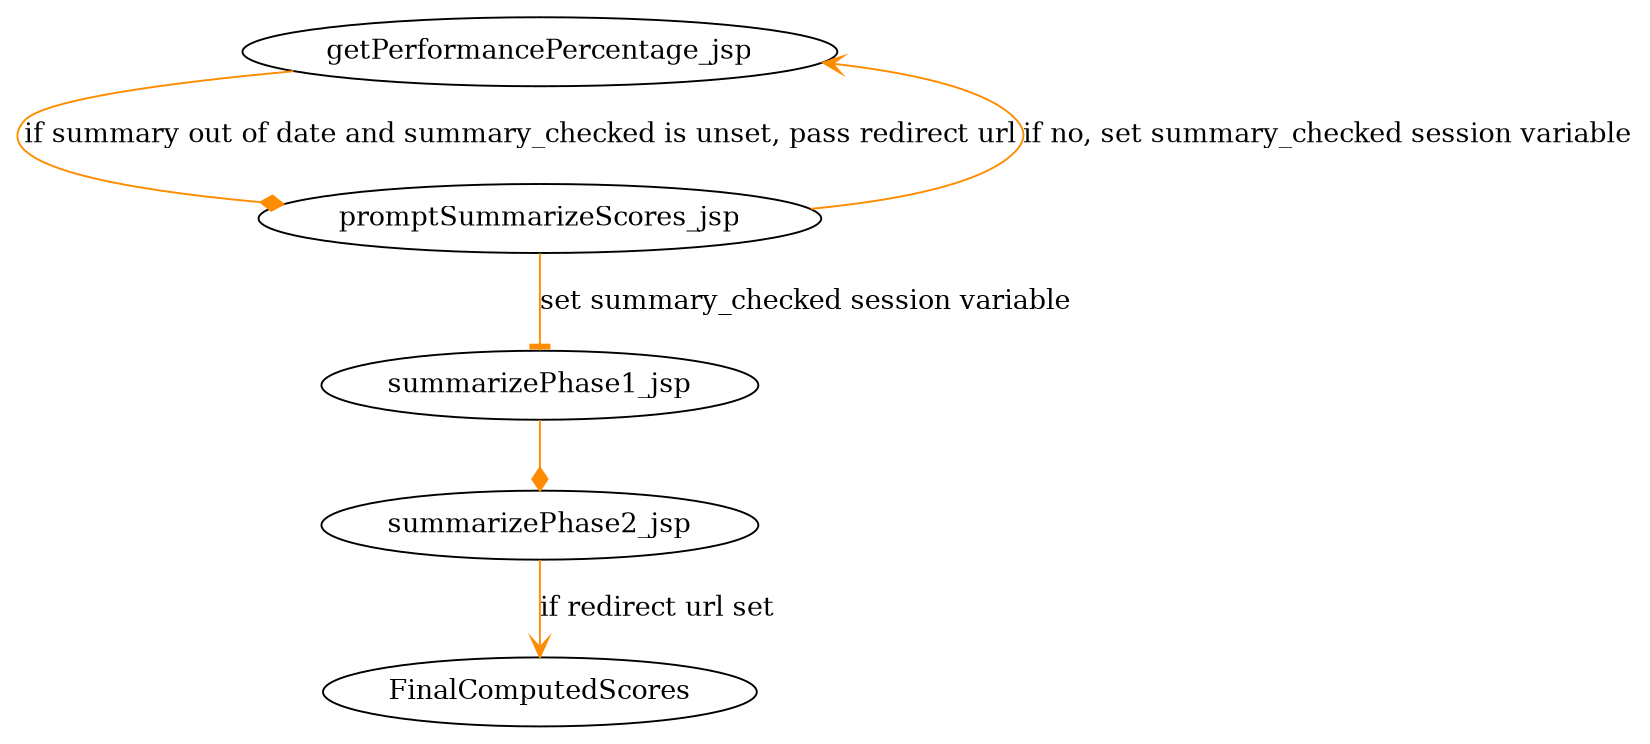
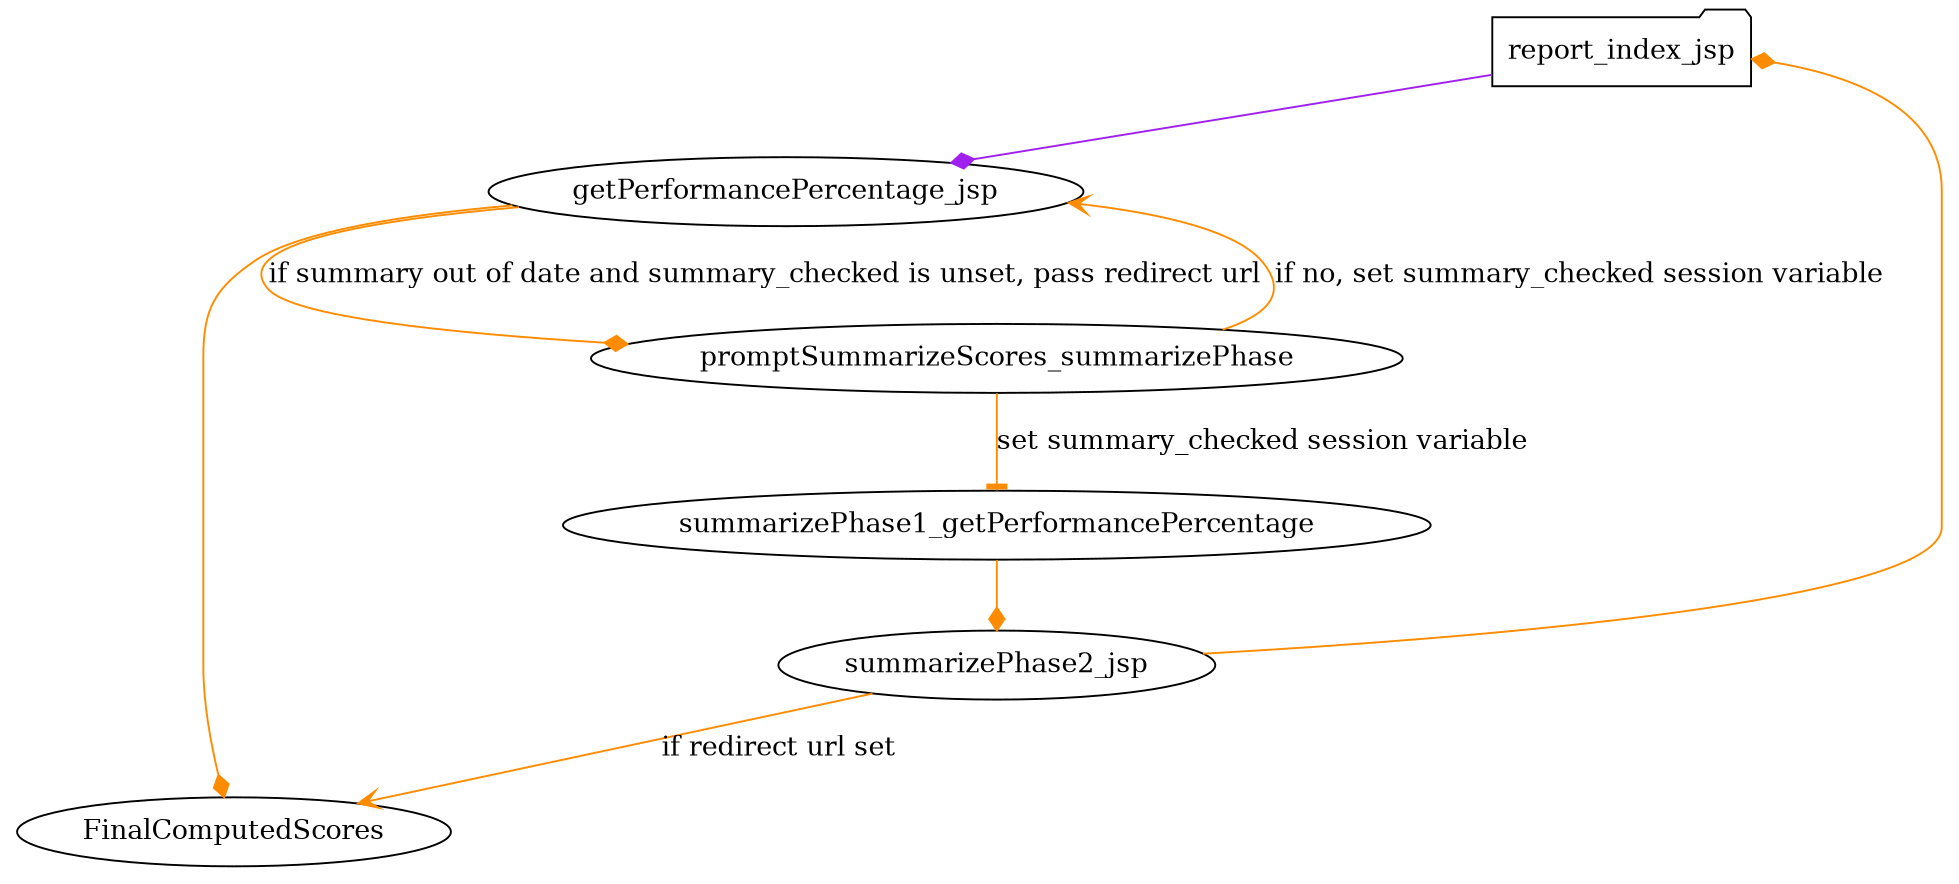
node "report_index_jsp": added
node "promptSummarizeScores_jsp": label "promptSummarizeScores_jsp" -> "promptSummarizeScores_summarizePhase"
edge "getPerformancePercentage_jsp" -> "FinalComputedScores": added
node "summarizePhase1_jsp": label "summarizePhase1_jsp" -> "summarizePhase1_getPerformancePercentage"
